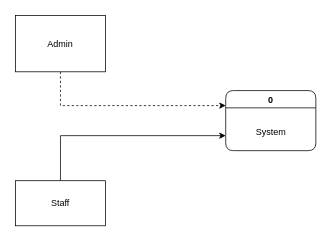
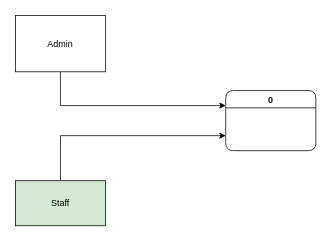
edge "Admin" -> "0": style dashed -> solid
node "System": removed
node "Staff": fillcolor #ffffff -> #d5e8d4
